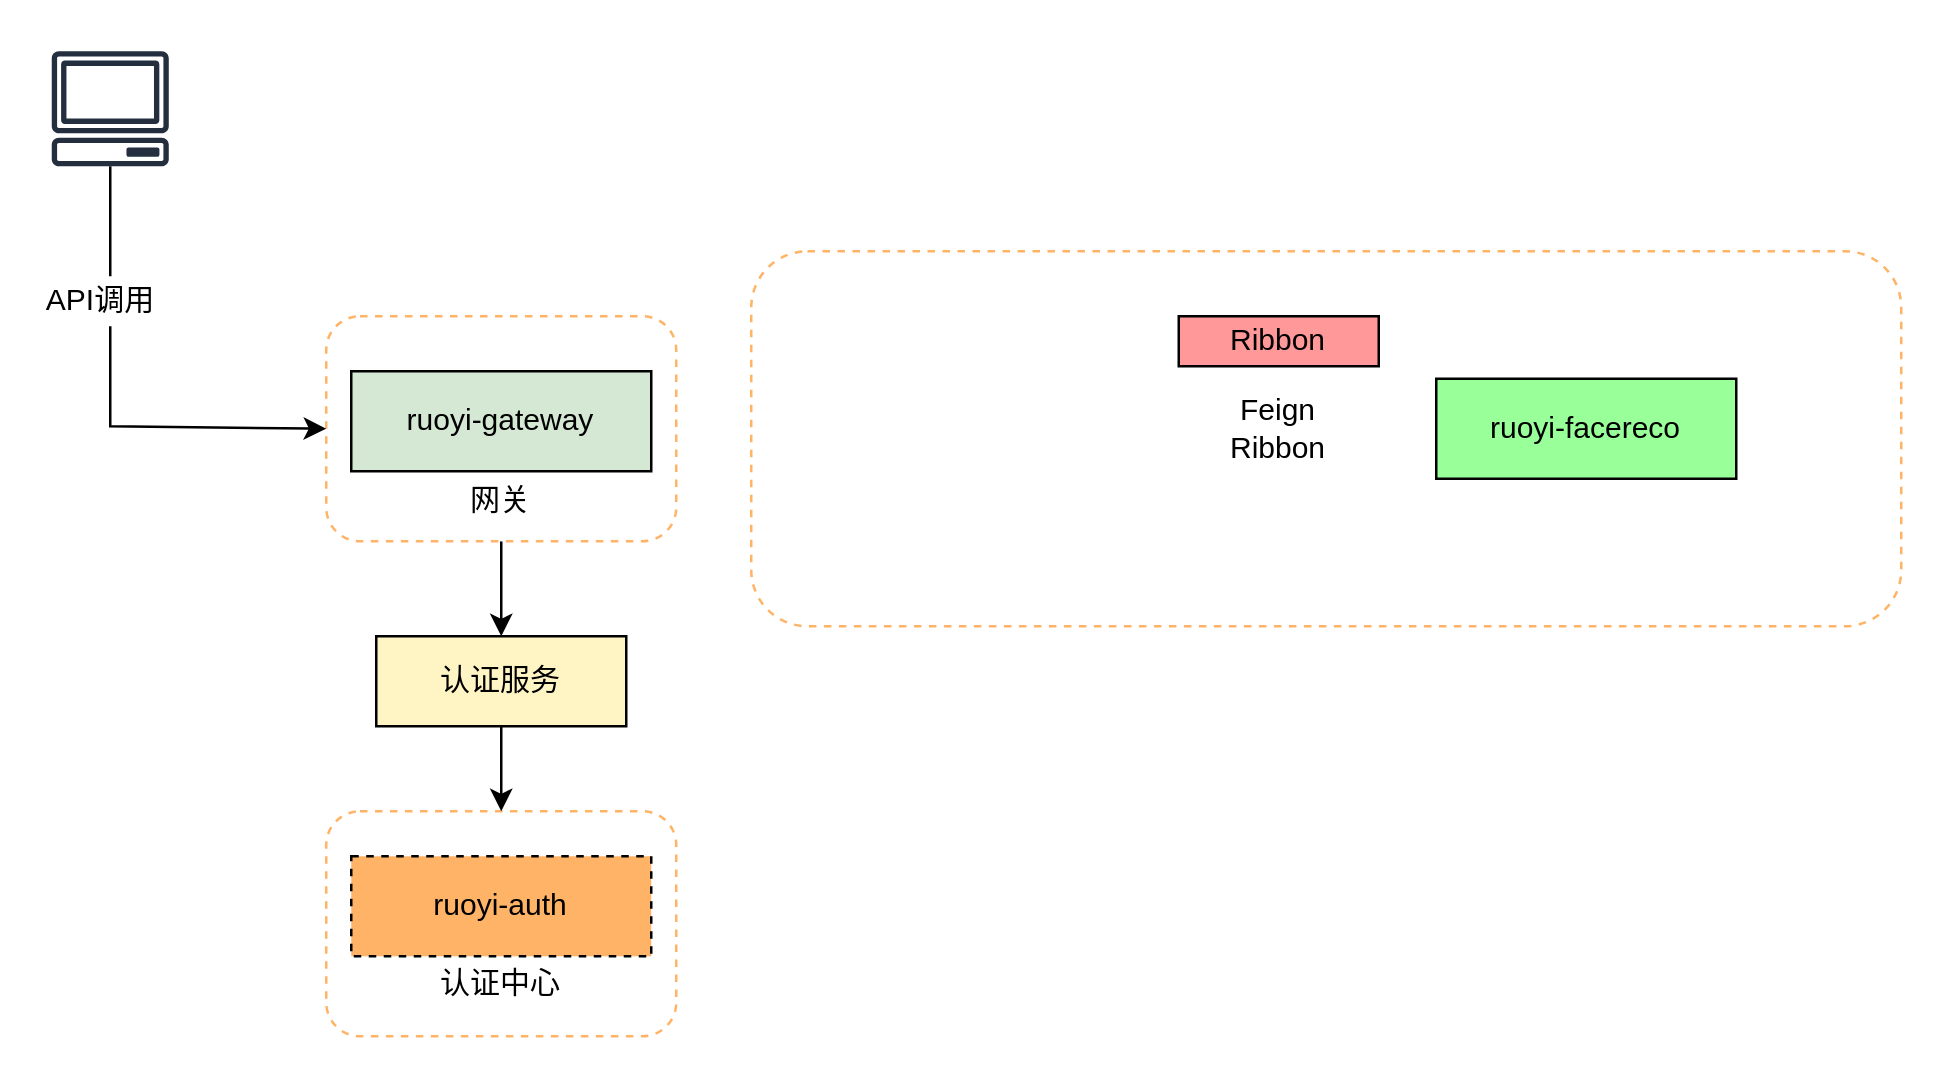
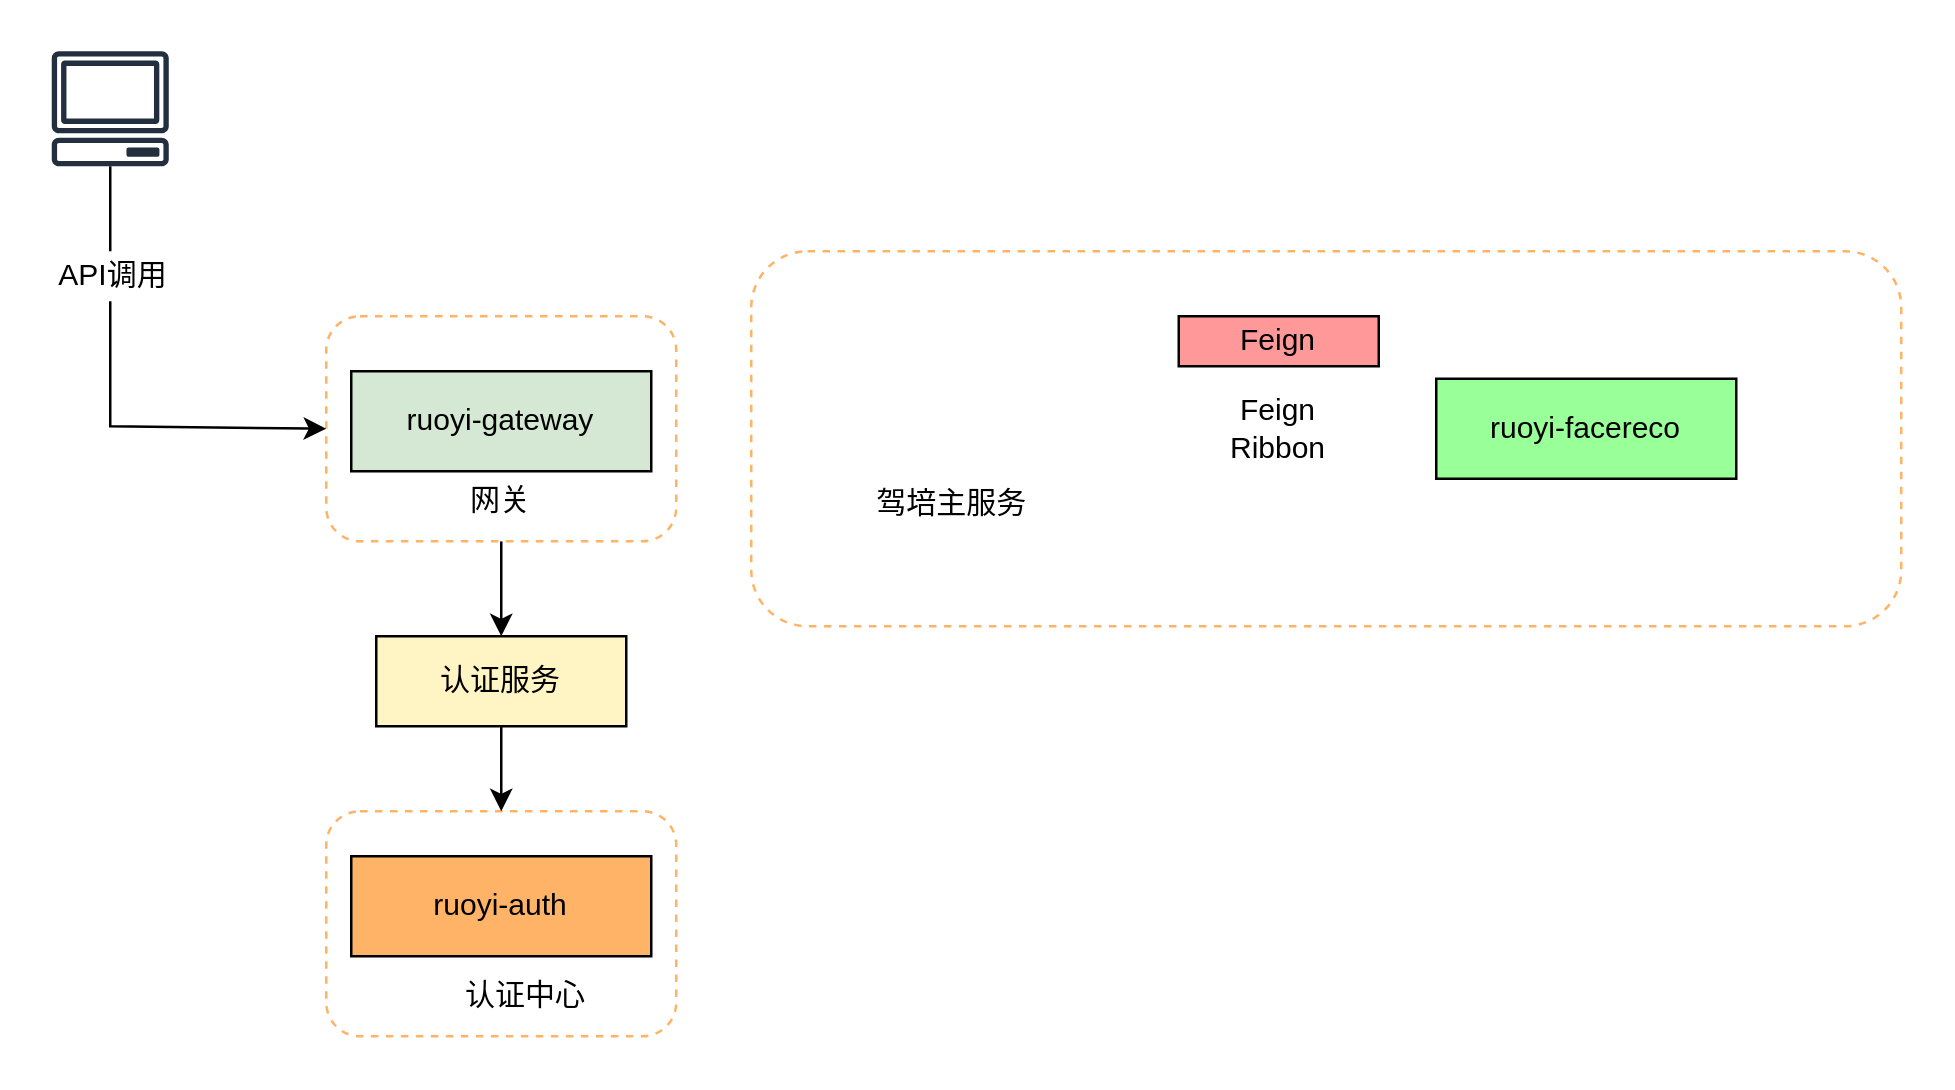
node "API调用": moved (101, 301) -> (114, 276)
node "Ribbon": label "Ribbon" -> "Feign"
node "驾培主服务": added
node "ruoyi-auth": style dashed -> solid
node "认证中心": moved (501, 984) -> (526, 996)
